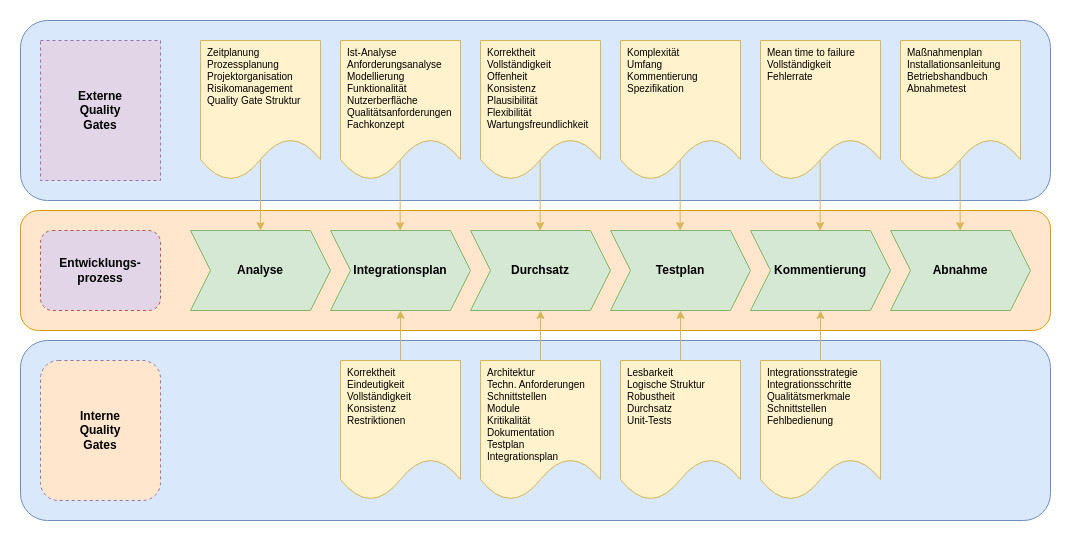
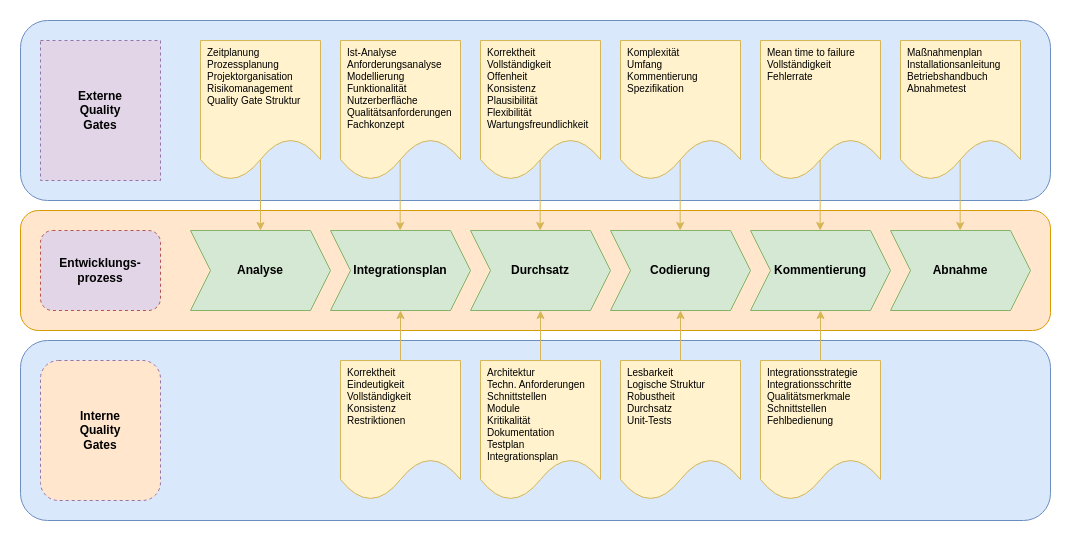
node "Testplan": label "Testplan" -> "Codierung"
